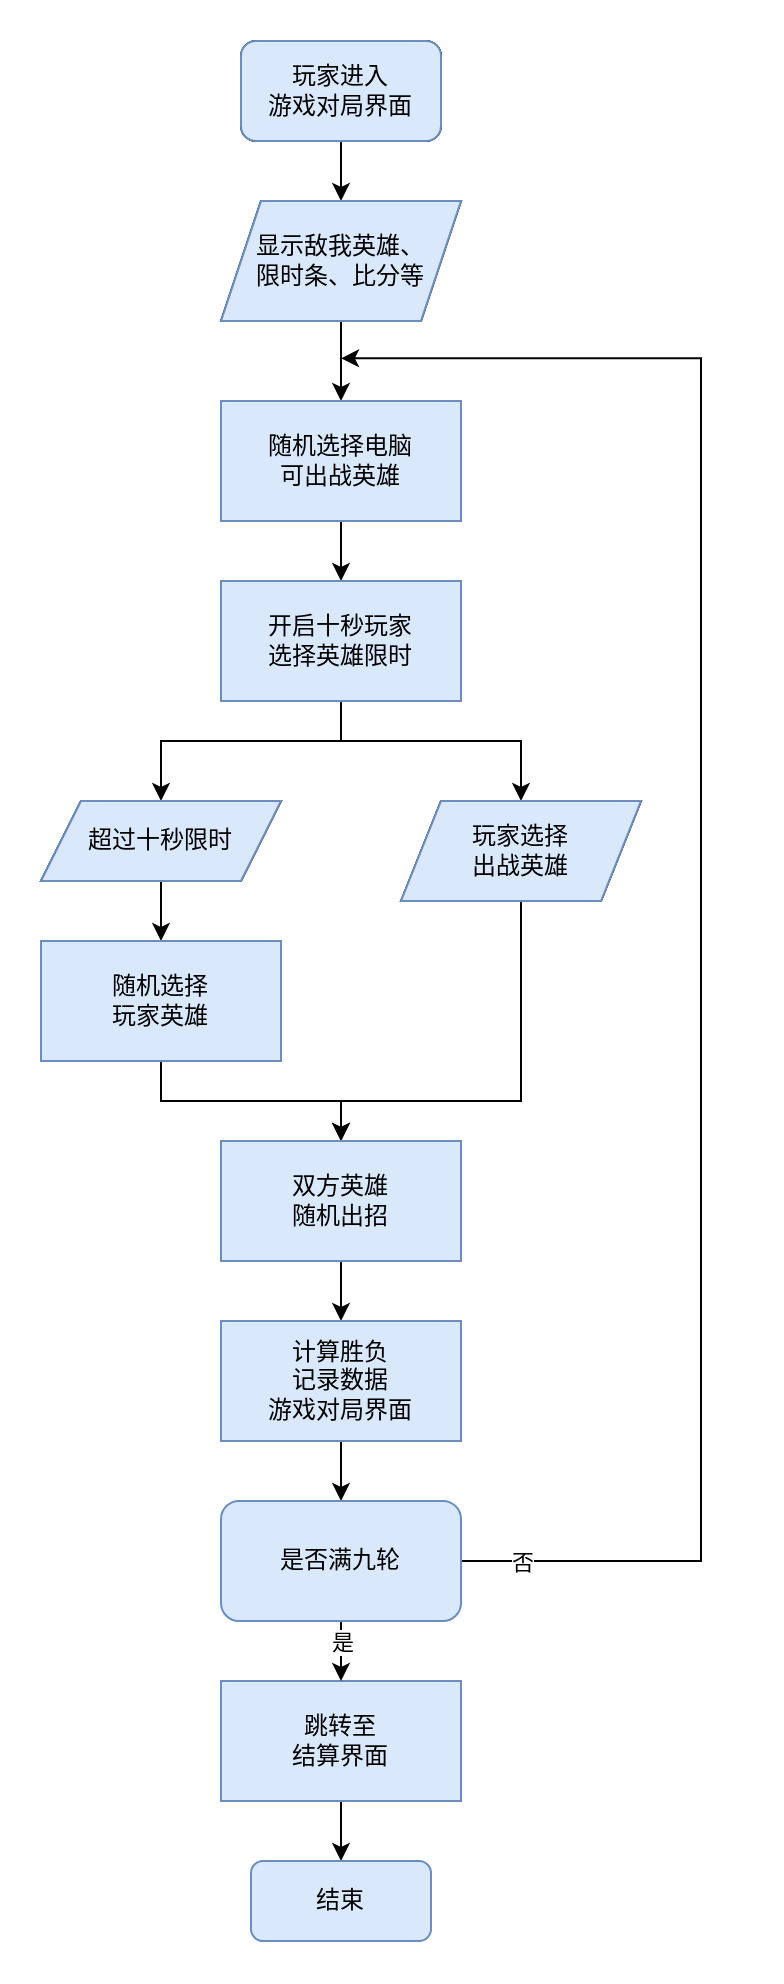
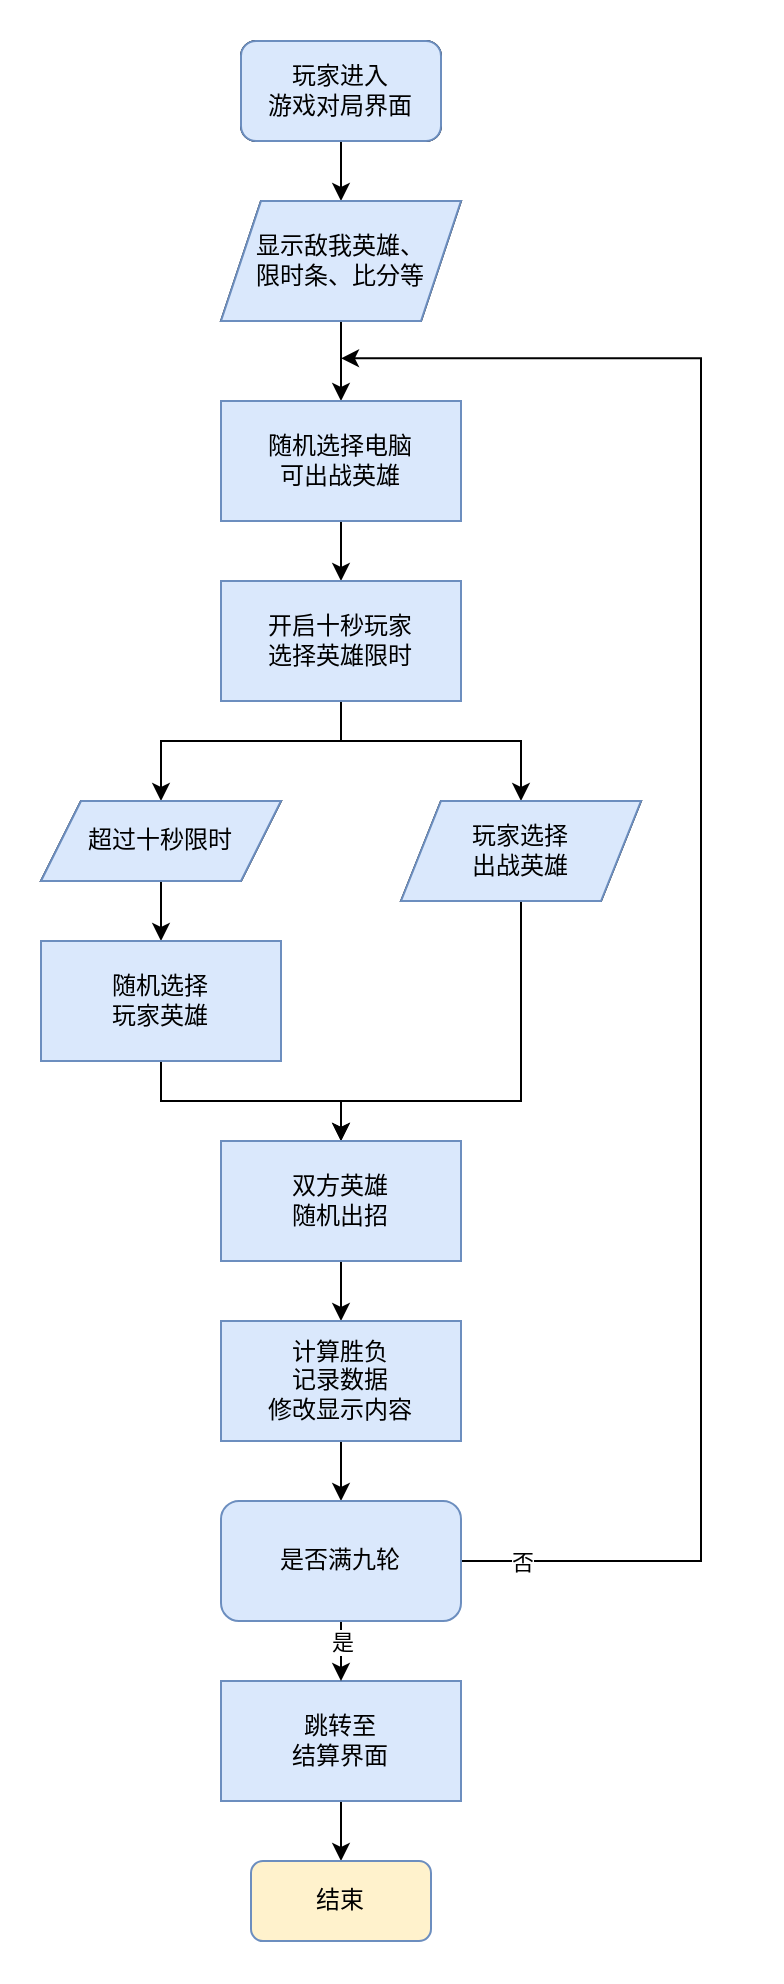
node "计算胜负 记录数据 游戏对局界面": label "计算胜负 记录数据 游戏对局界面" -> "计算胜负 记录数据 修改显示内容"
node "结束": fillcolor #dae8fc -> #fff2cc
